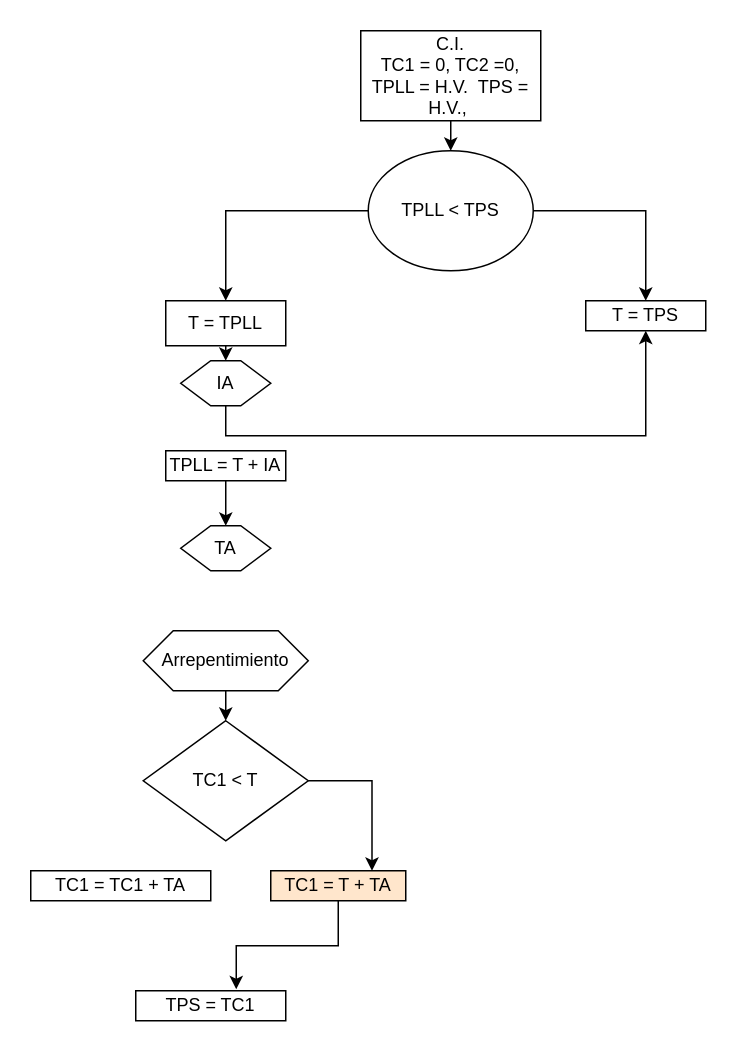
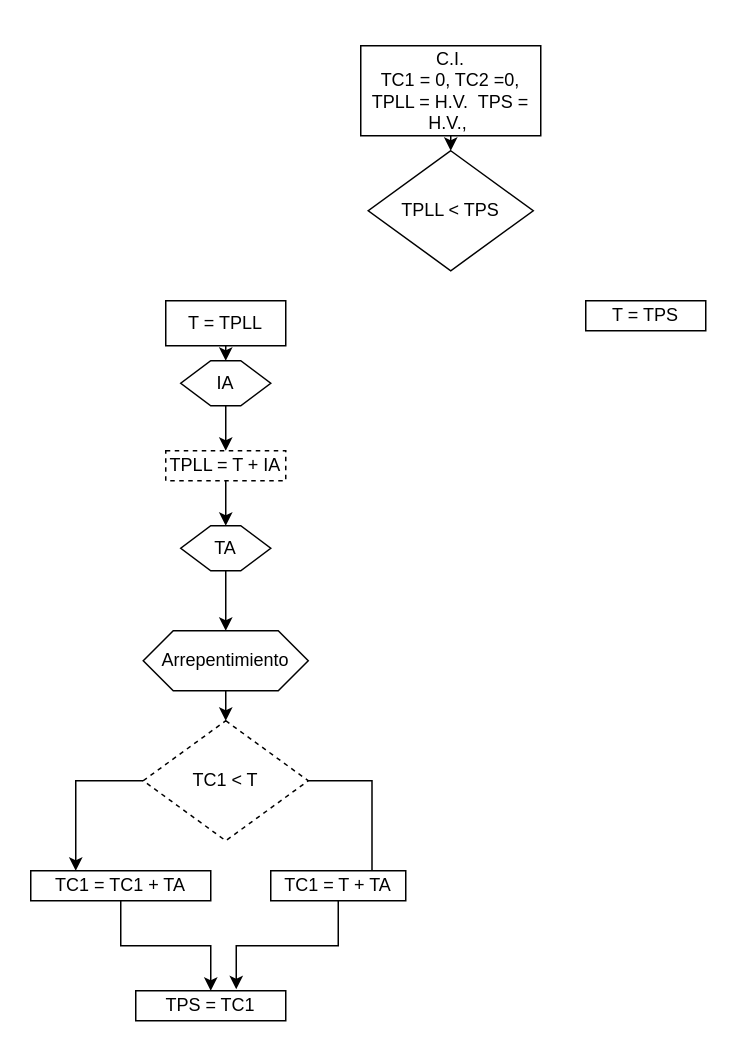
node "C.I. TC1 = 0, TC2 =0, TPLL = H.V. TPS = H.V.,": moved (451, 76) -> (451, 91)
edge "TPLL < TPS" -> "T = TPLL": removed
node "TPLL < TPS": shape ellipse -> diamond
edge "TPLL < TPS" -> "T = TPS": removed
edge "IA" -> "T = TPS": now "IA" -> "TPLL = T + IA"
node "TPLL = T + IA": style solid -> dashed
edge "TA" -> "Arrepentimiento": added
node "TC1 < T": style solid -> dashed
edge "TC1 < T" -> "TC1 = TC1 + TA": added
edge "TC1 < T" -> "TC1 = T + TA": arrowhead classic -> none
node "TC1 = T + TA": fillcolor #ffe6cc -> #ffffff
edge "TC1 = TC1 + TA" -> "TPS = TC1": added
